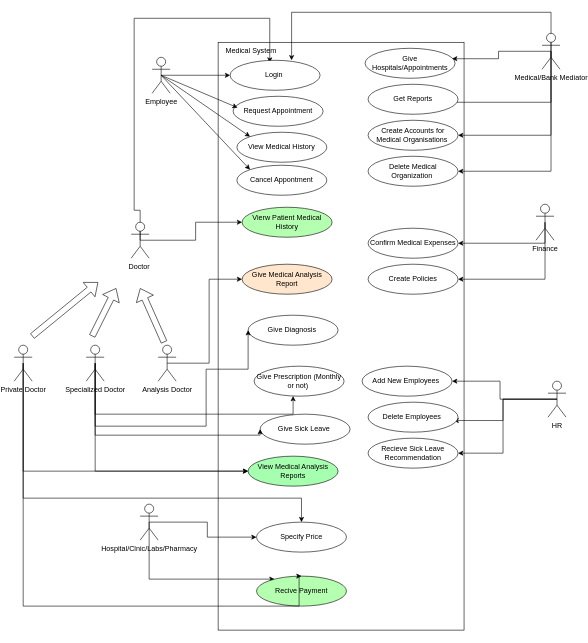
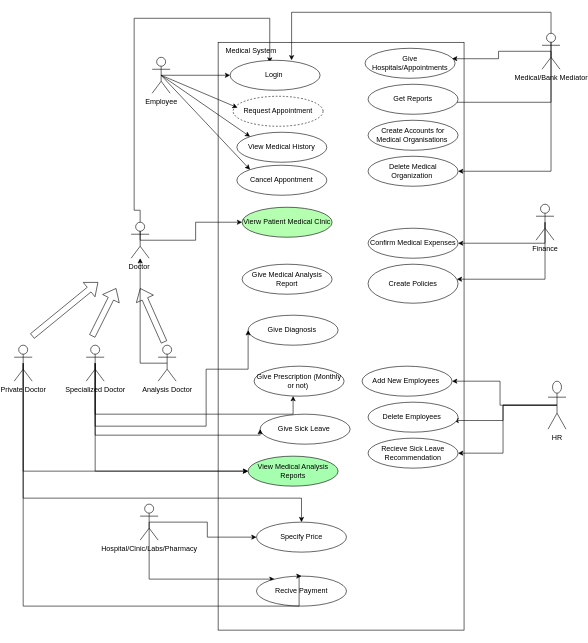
node "Request Appointment": style solid -> dashed
edge "Medical/Bank Mediator" -> "Create Accounts for Medical Organisations": removed
node "Vierw Patient Medical History": label "Vierw Patient Medical History" -> "Vierw Patient Medical Clnic"
edge "Analysis Doctor" -> "Give Medical Analysis Report": now "Analysis Doctor" -> "Doctor"
node "Give Medical Analysis Report": fillcolor #ffe6cc -> #ffffff
node "Create Policies": size 90x30 -> 90x39
node "HR": size 18x36 -> 18x48
node "Recive Payment": fillcolor #b5ffb0 -> #ffffff
